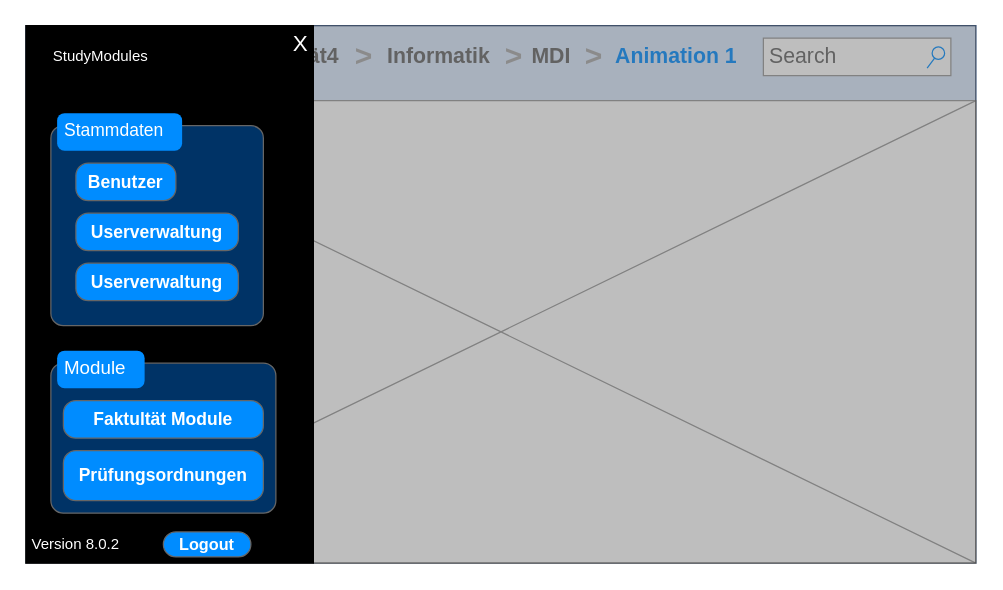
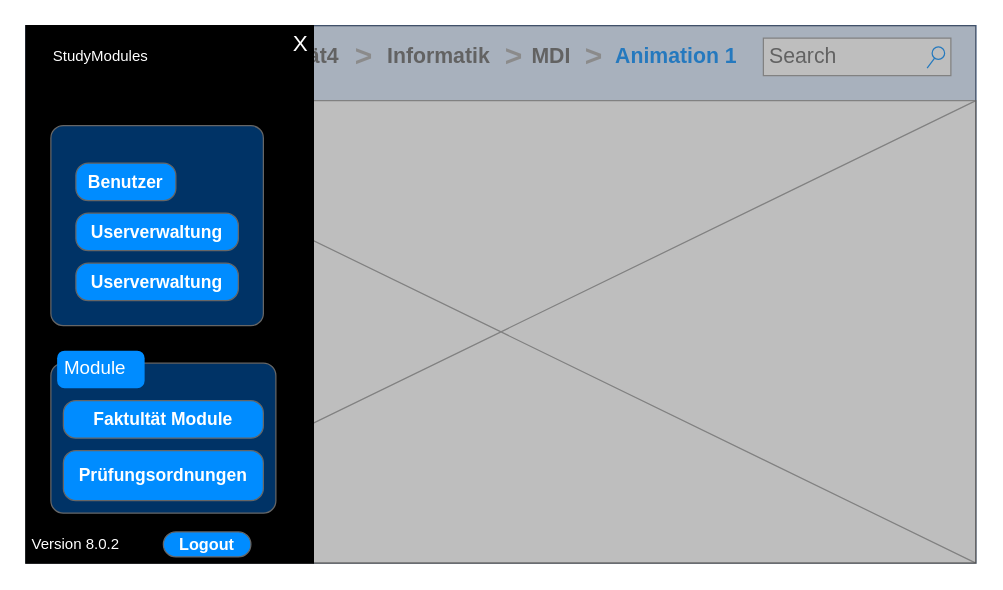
node "Stammdaten": removed
